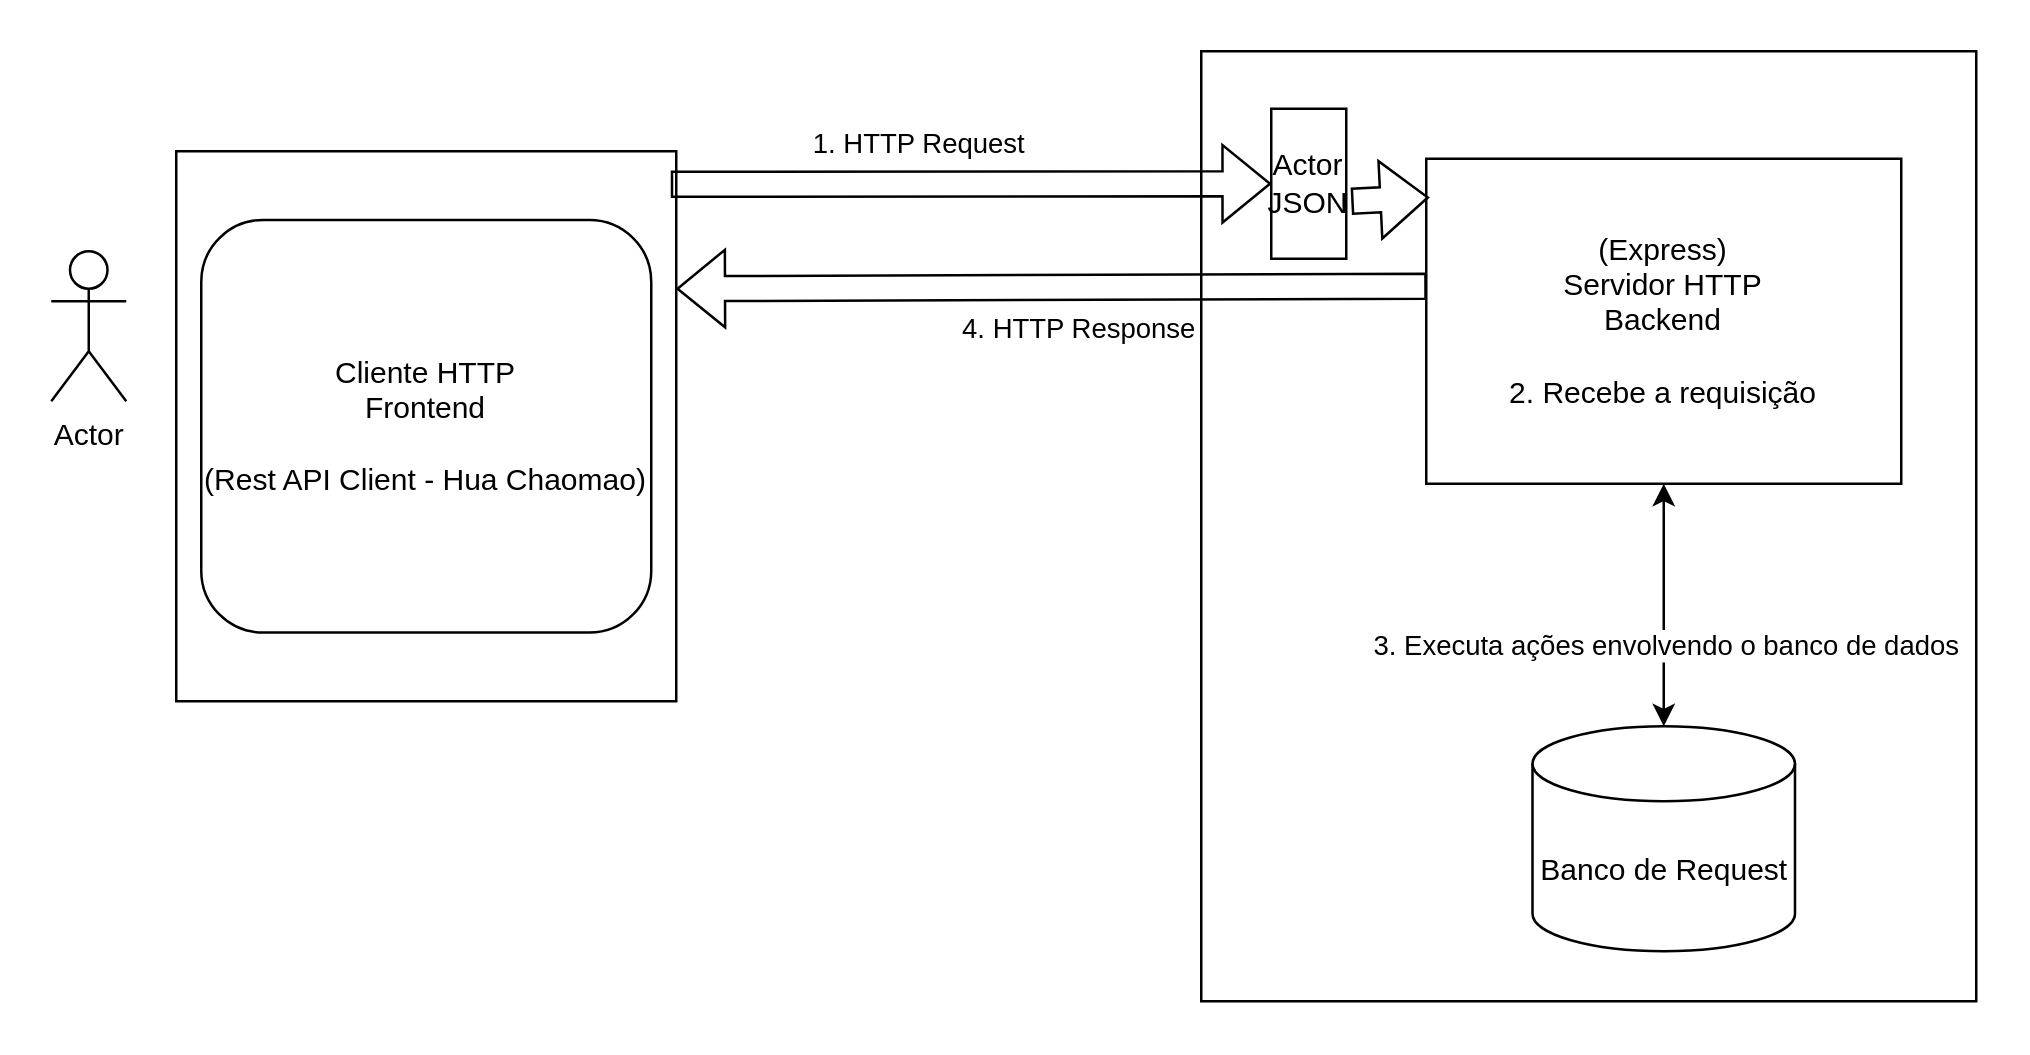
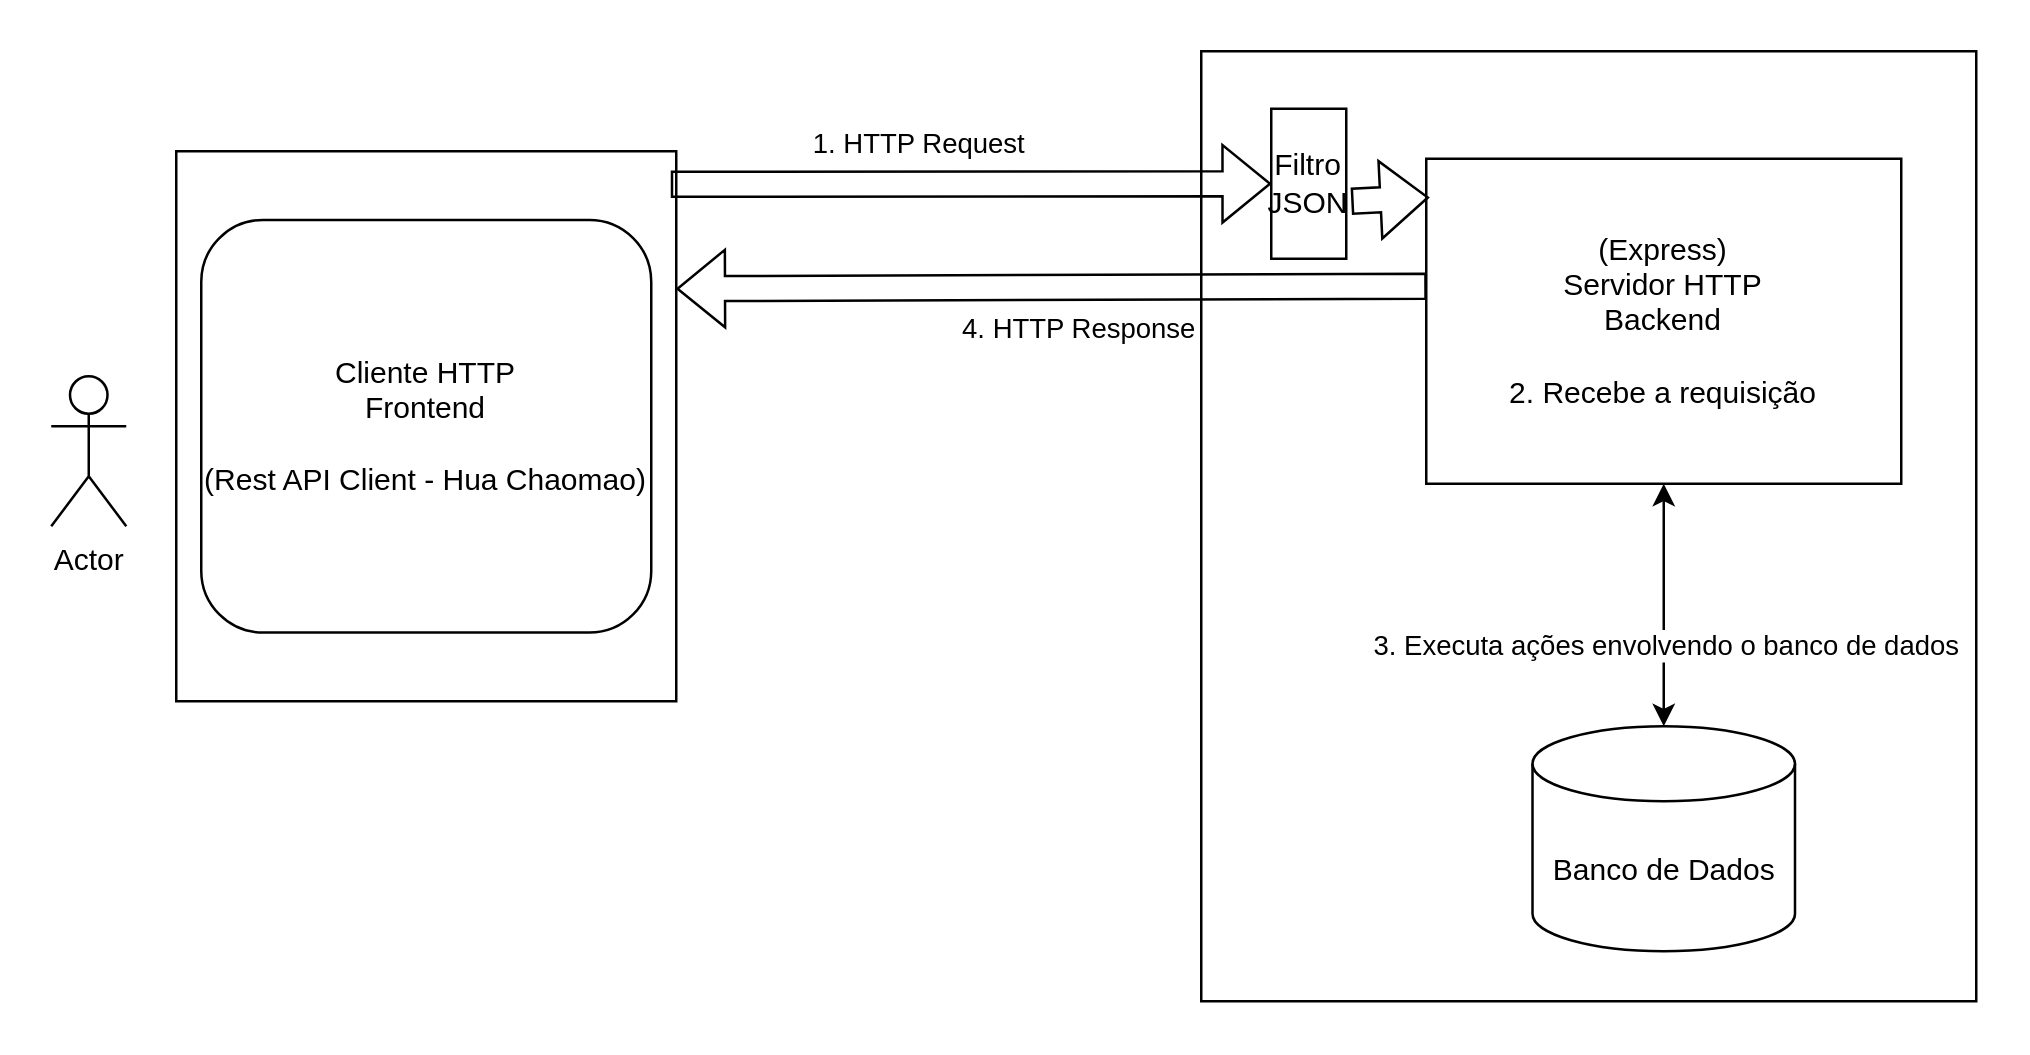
node "Actor JSON": label "Actor JSON" -> "Filtro JSON"
node "Actor": moved (89, 326) -> (89, 451)
node "Banco de Request": label "Banco de Request" -> "Banco de Dados"
